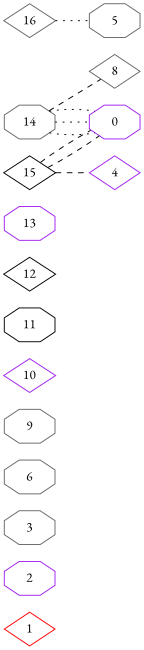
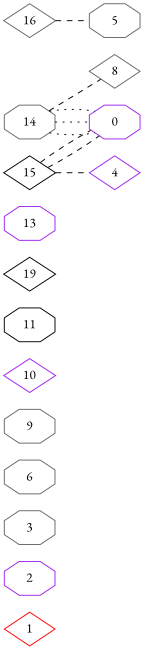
edge "16" -- "5": style dotted -> dashed
node "12": label "12" -> "19"
